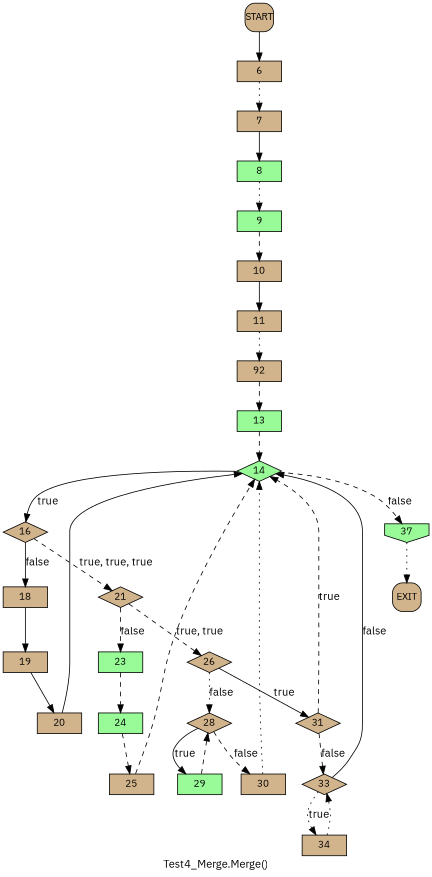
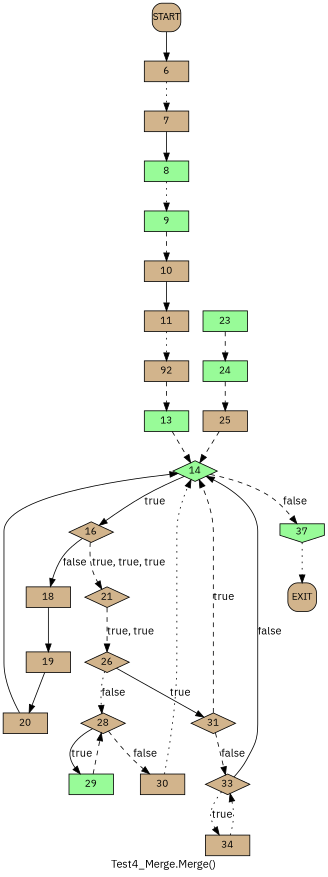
edge "21" -> "23": removed, label "false"
